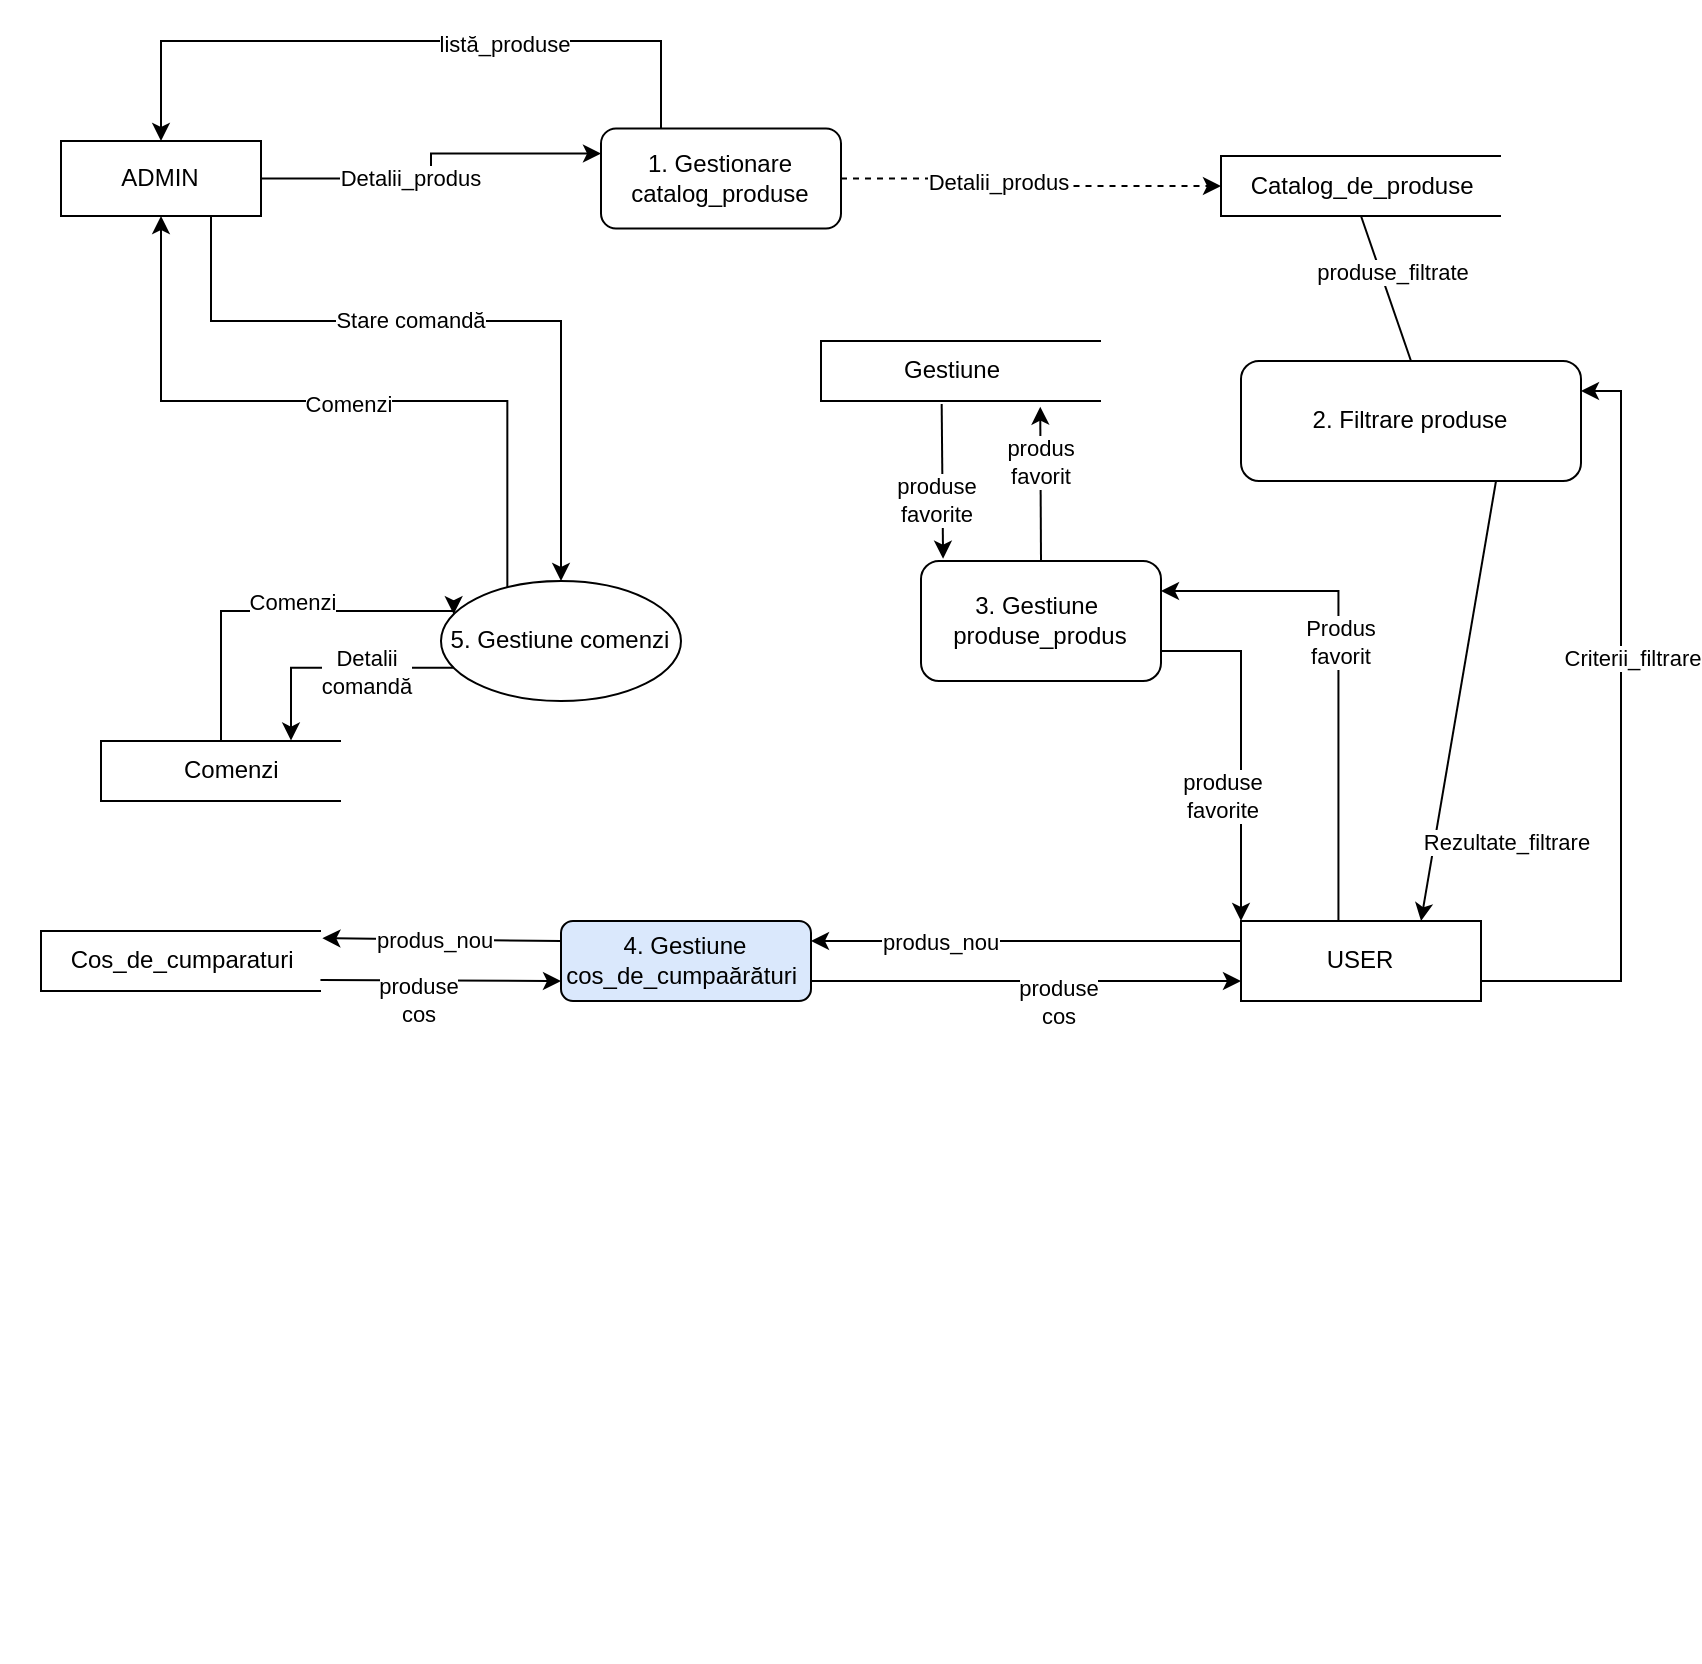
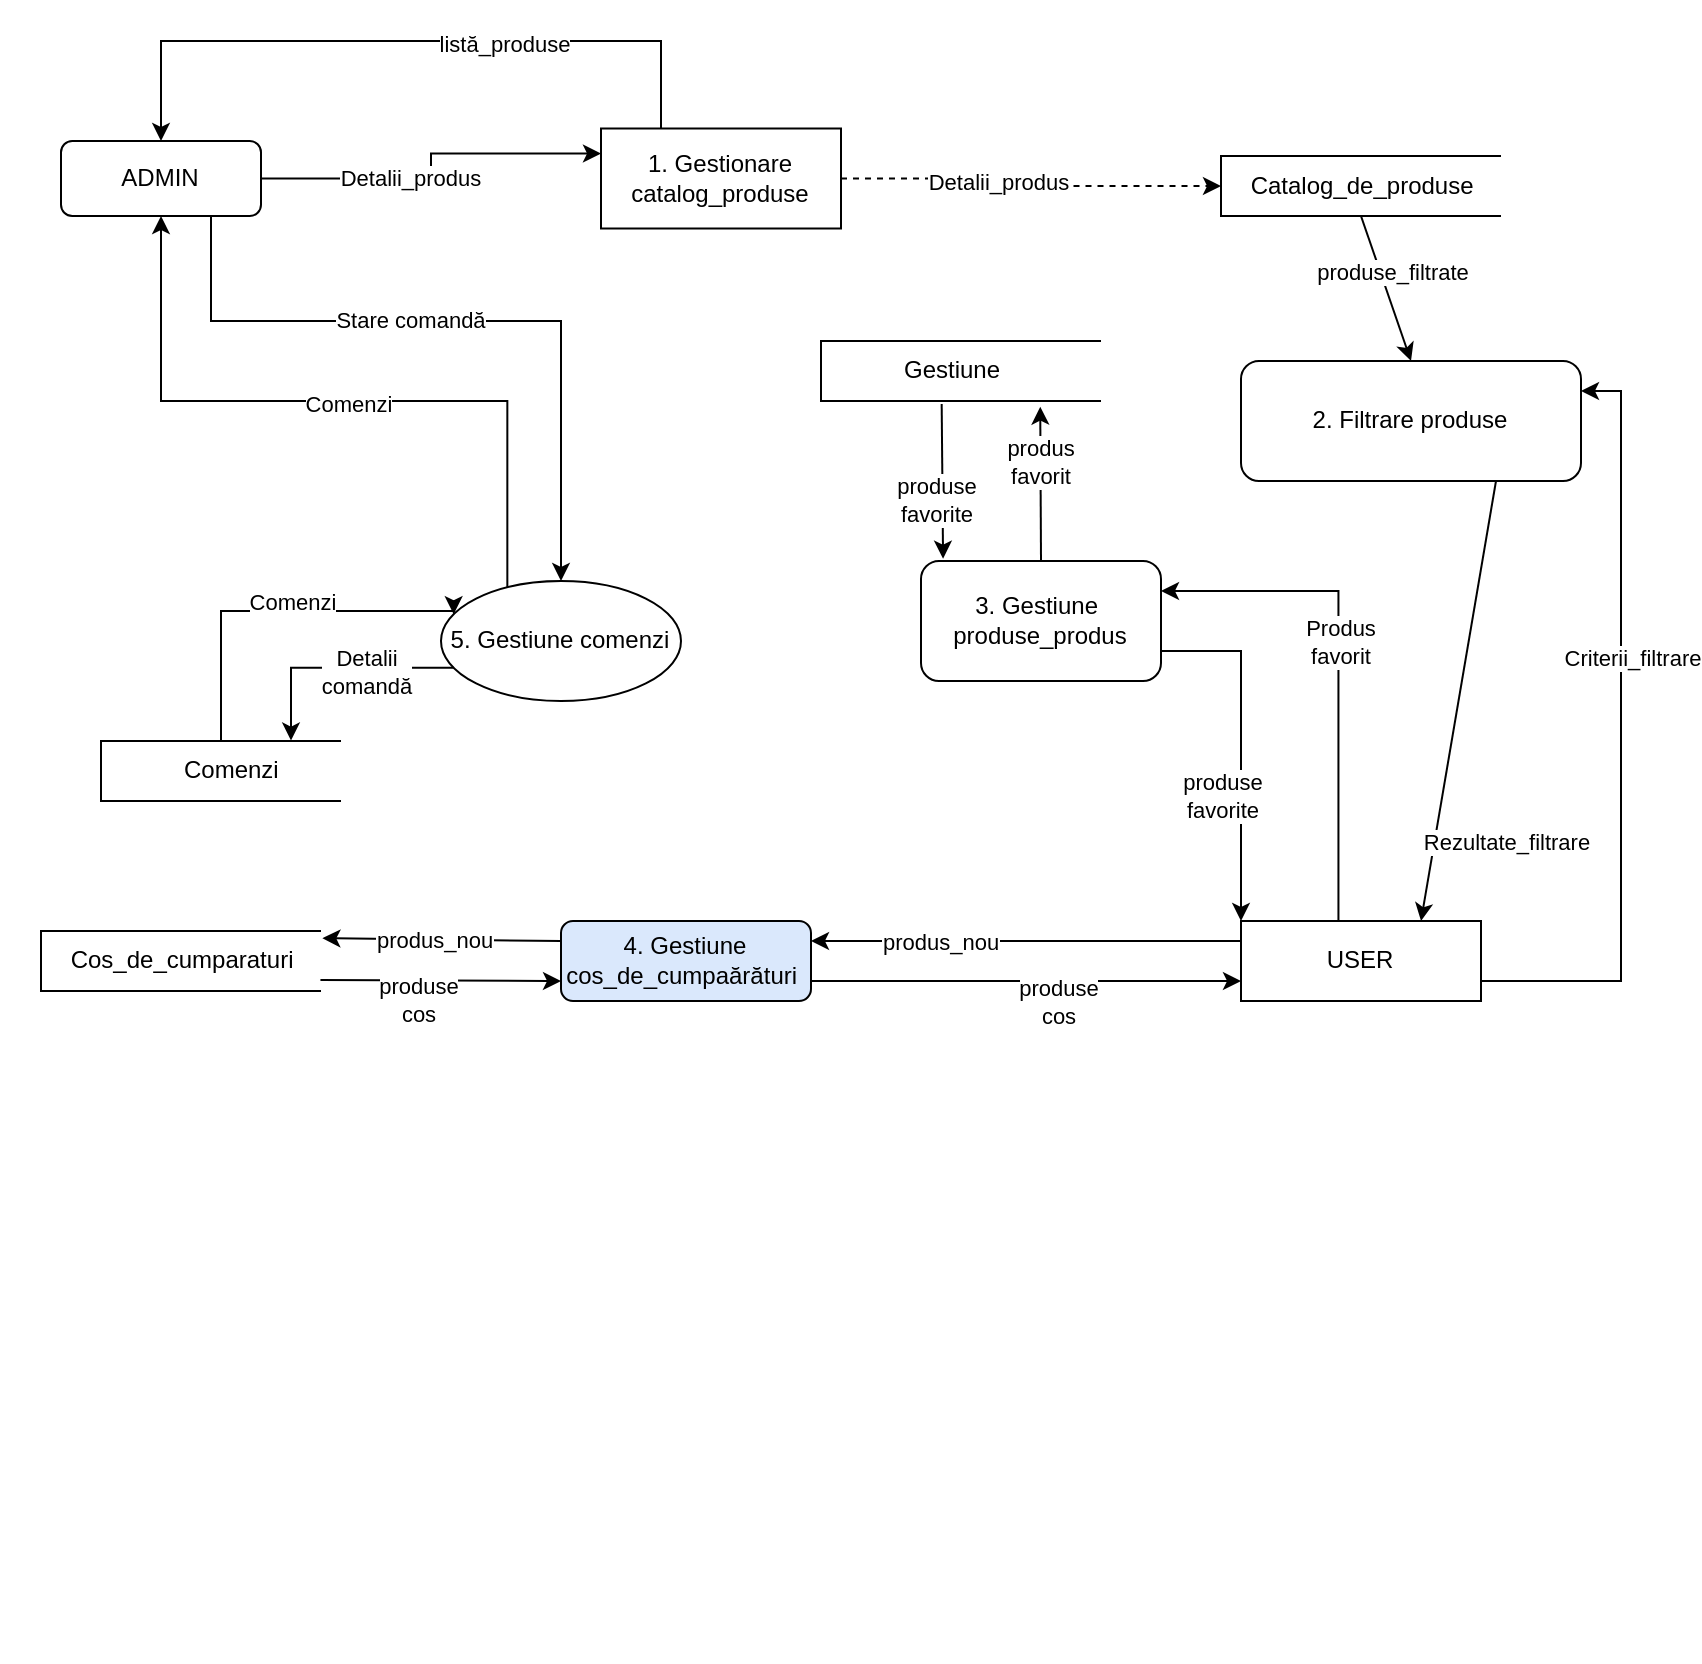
node "ADMIN": shape rectangle -> rounded rectangle
node "1. Gestionare catalog_produse": shape rounded rectangle -> rectangle
edge "Catalog_de_produse" -- "2. Filtrare produse": arrowhead none -> classic
